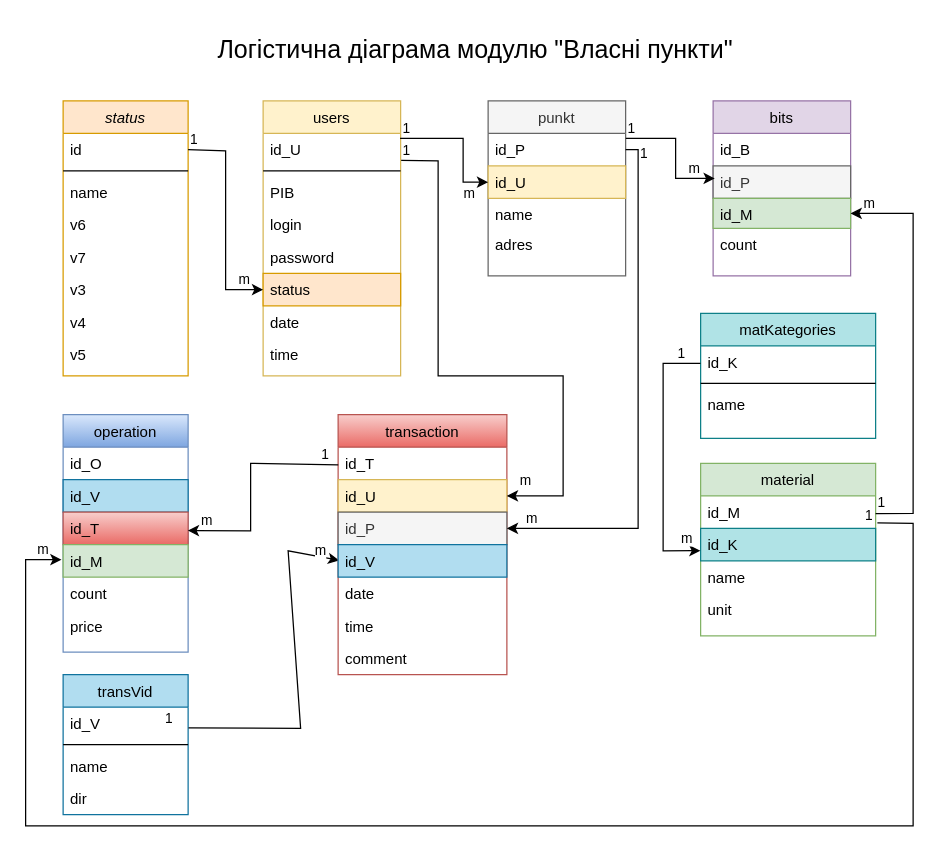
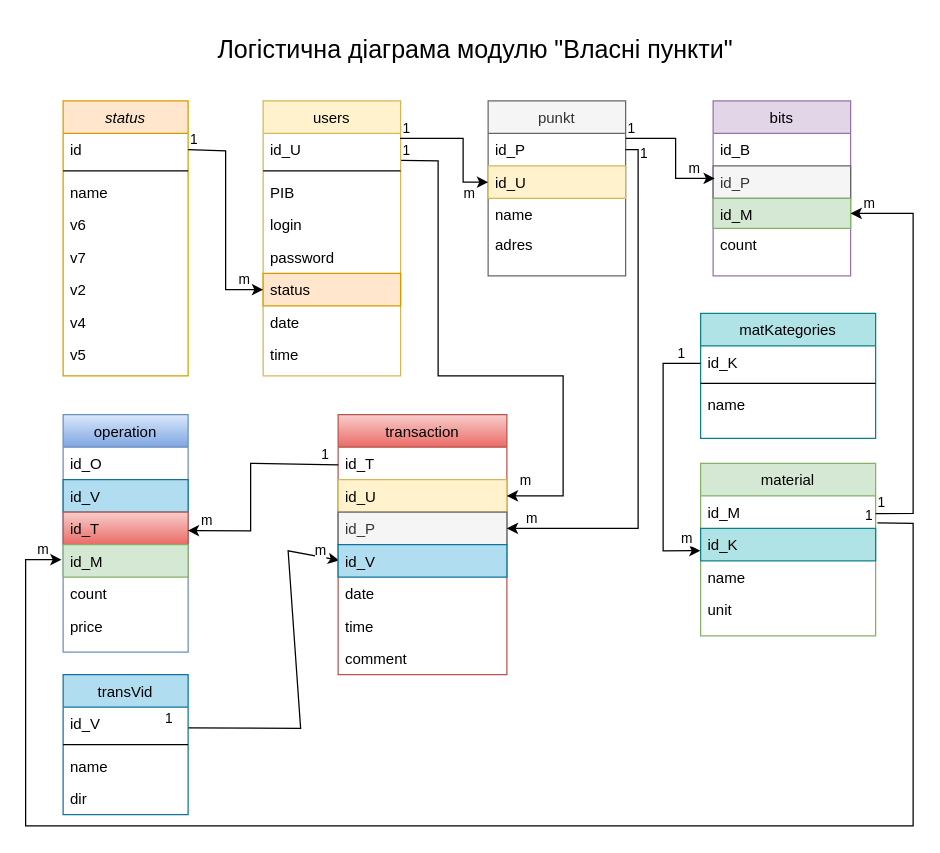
node "v3": label "v3" -> "v2"
